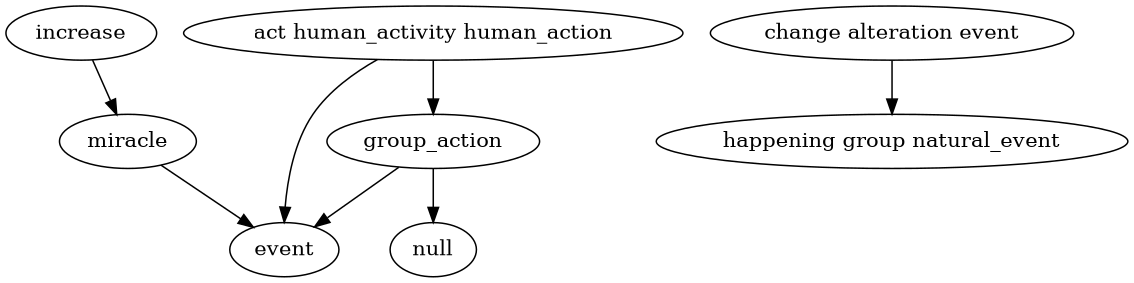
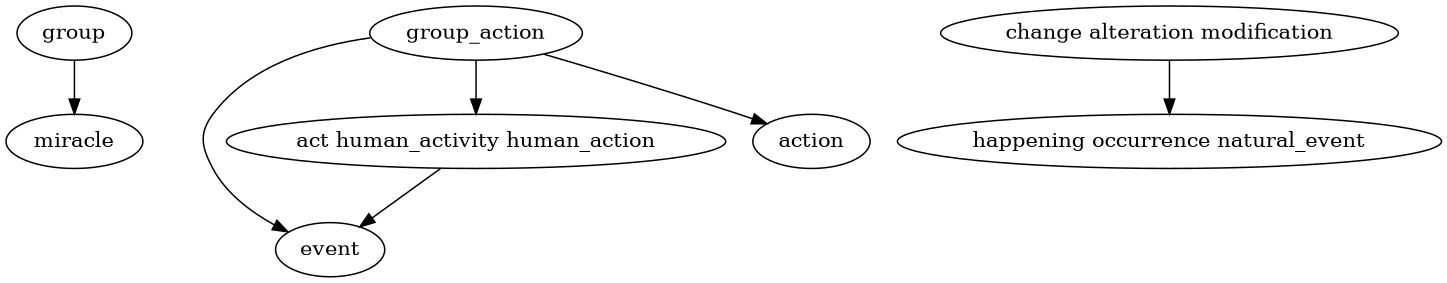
node "increase": label "increase" -> "group"
node "change alteration event": label "change alteration event" -> "change alteration modification"
edge "act human_activity human_action" -> "group_action": reversed
node "happening group natural_event": label "happening group natural_event" -> "happening occurrence natural_event"
edge "miracle" -> "event": removed
node "null": label "null" -> "action"
